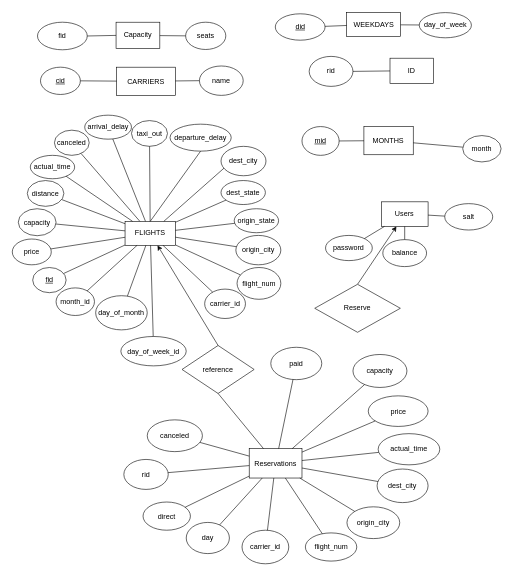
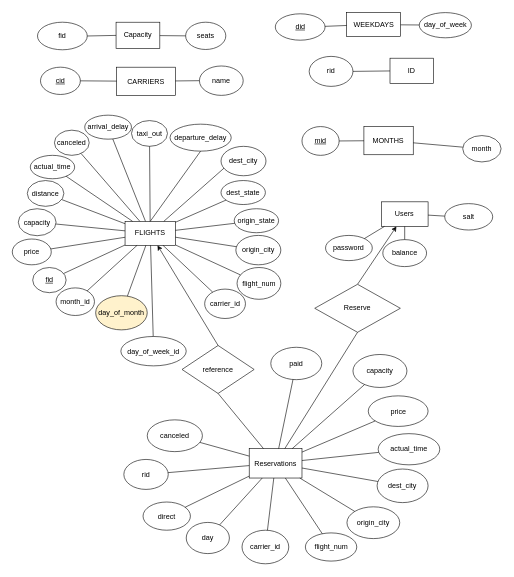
node "day_of_month": fillcolor #ffffff -> #fff2cc
edge "Reserve" -- "Reservations": added
